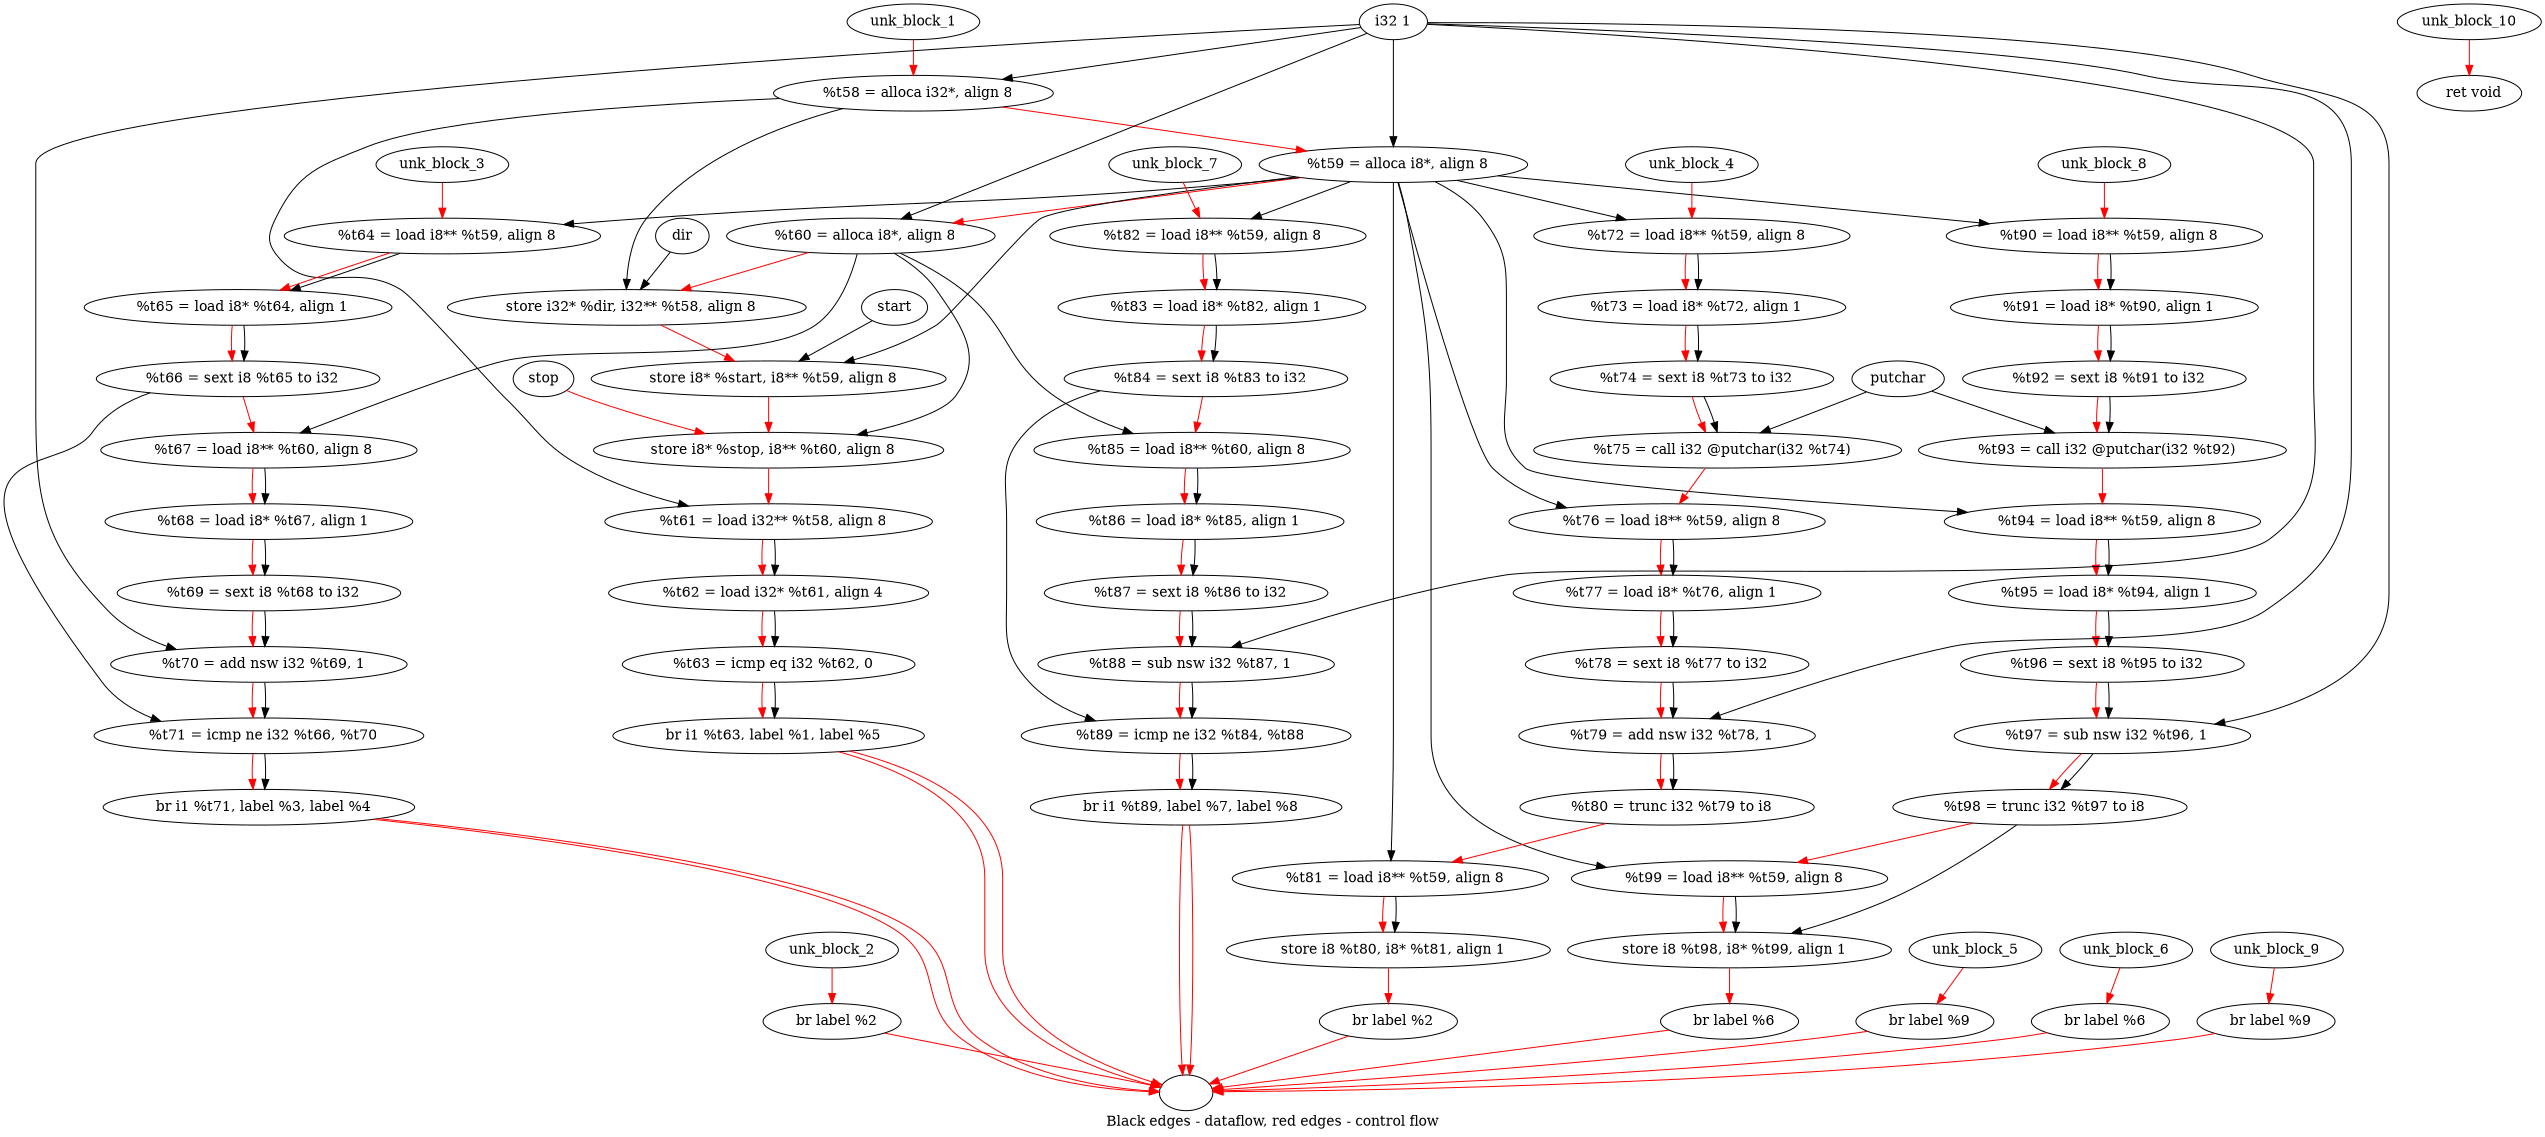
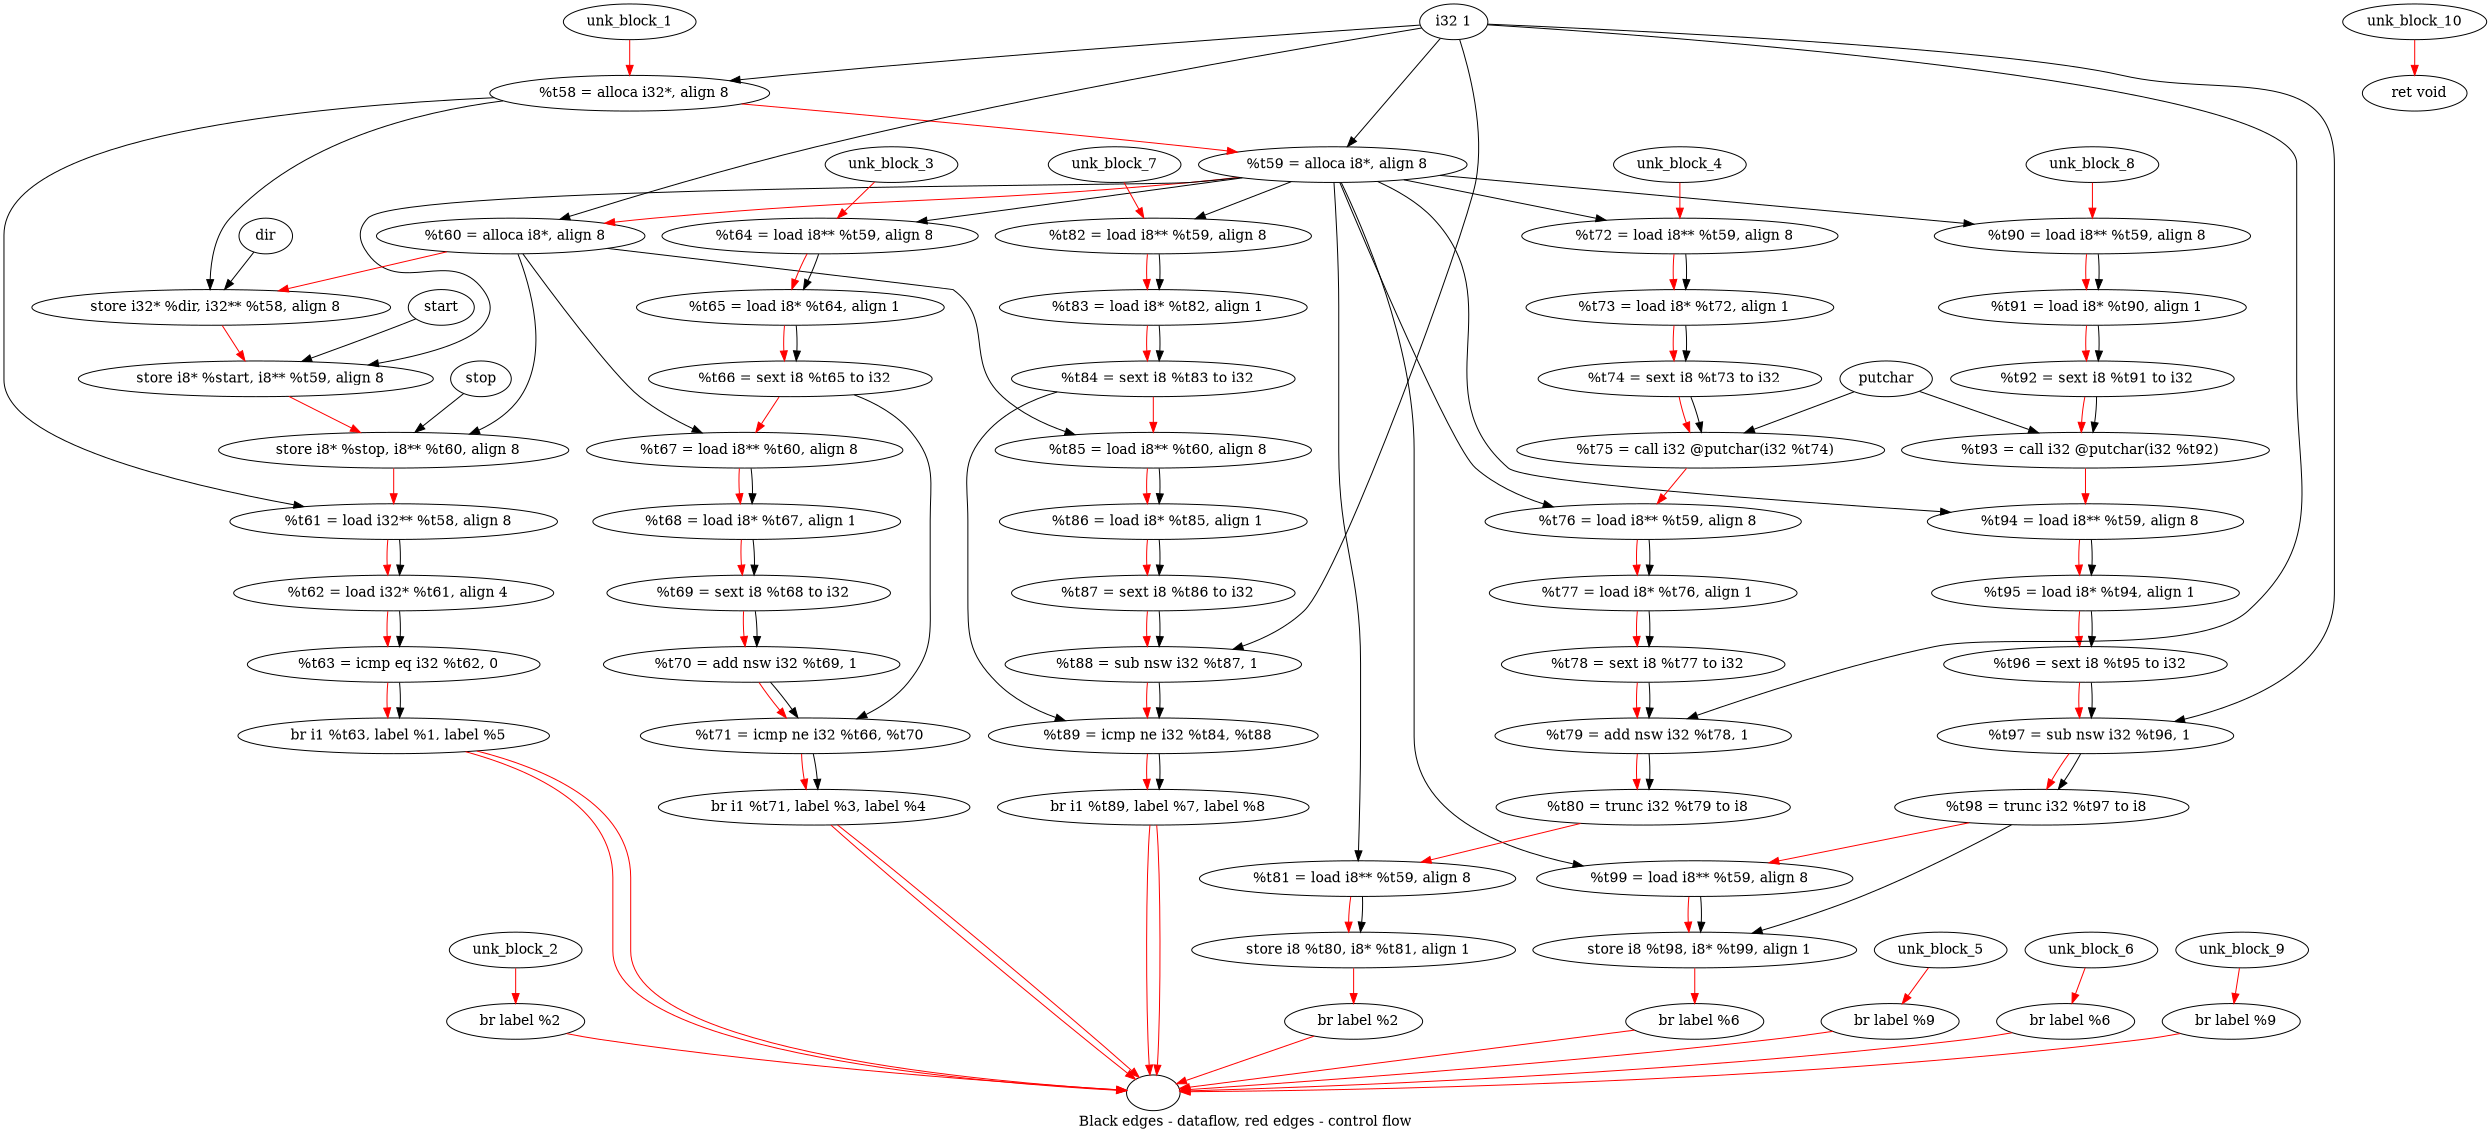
edge "i32 1" -> "%t70 = add nsw i32 %t69, 1": removed
edge "stop" -> "store i8* %stop, i8** %t60, align 8": color red -> black
